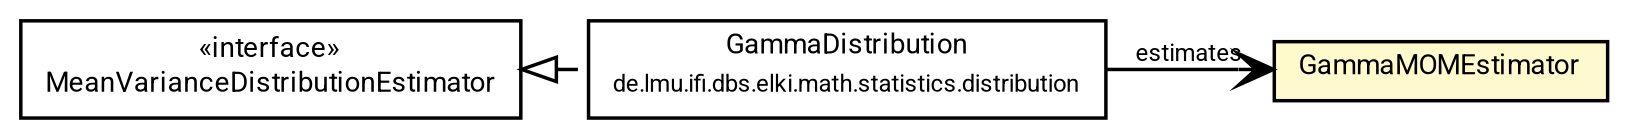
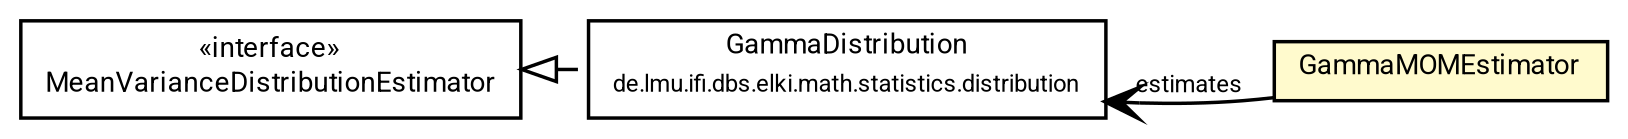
edge "GammaDistribution" -> "GammaMOMEstimator": reversed
